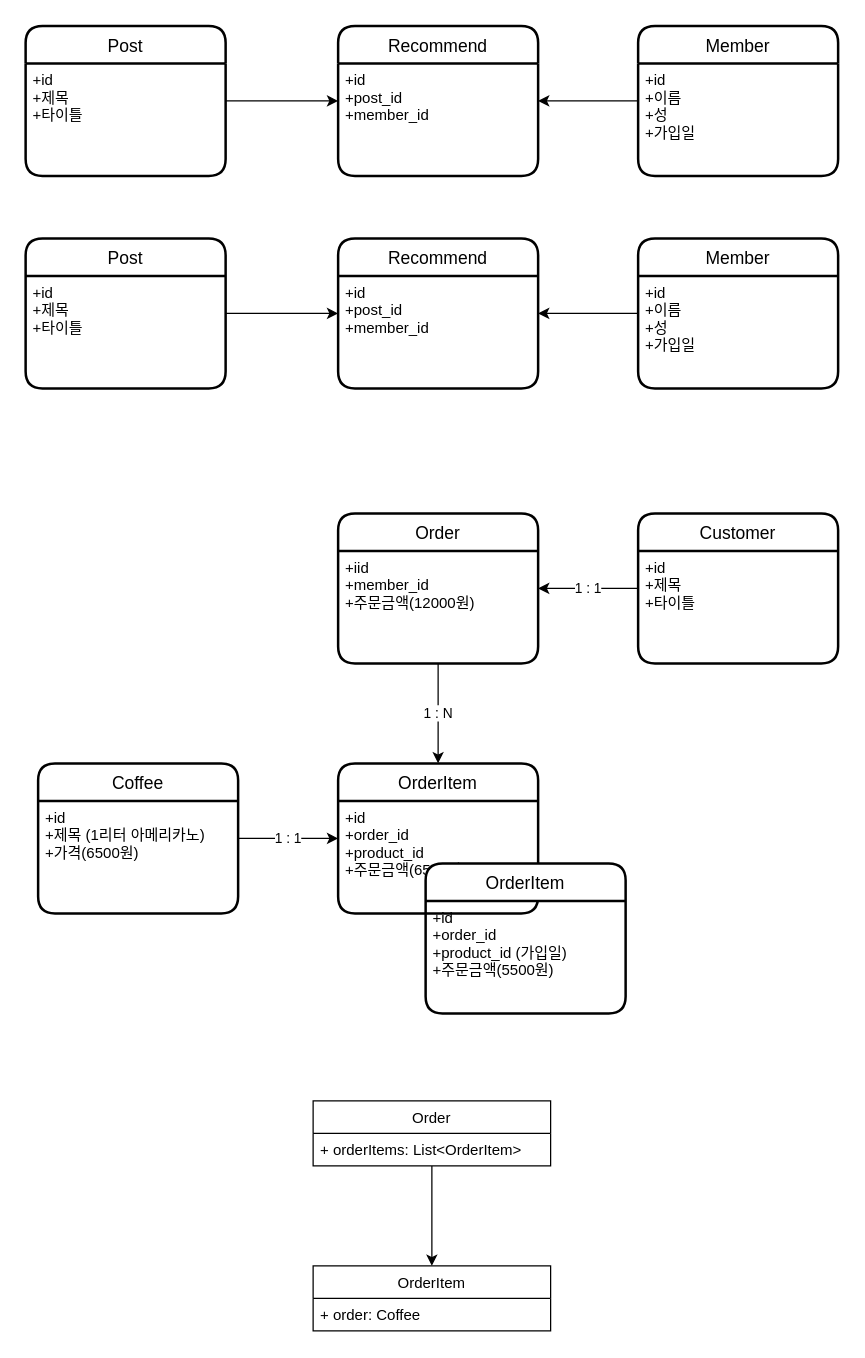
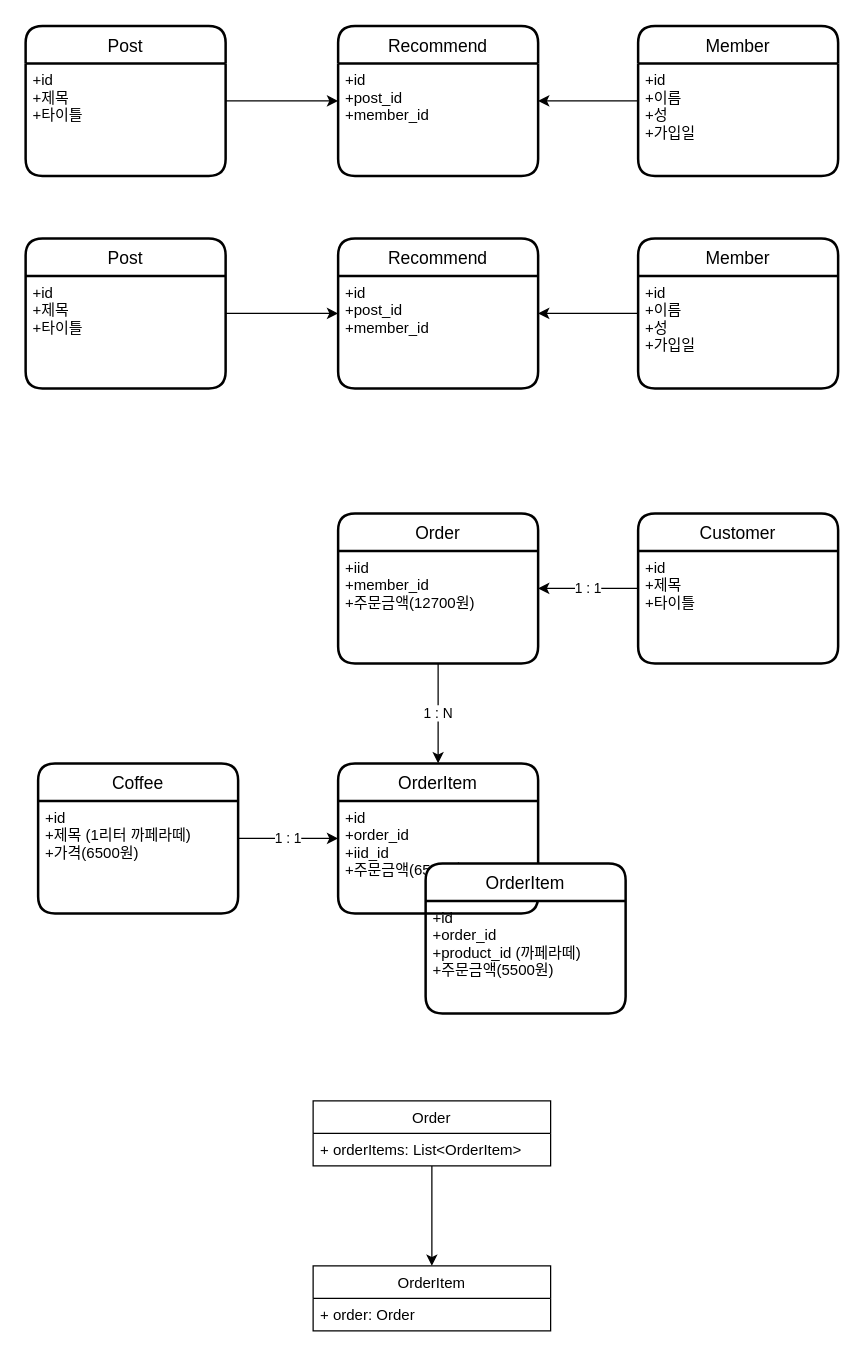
node "+iid +member_id +주문금액(12000원)": label "+iid +member_id +주문금액(12000원)" -> "+iid +member_id +주문금액(12700원)"
node "+id +제목 (1리터 아메리카노) +가격(6500원)": label "+id +제목 (1리터 아메리카노) +가격(6500원)" -> "+id +제목 (1리터 까페라떼) +가격(6500원)"
node "+id +order_id +product_id +주문금액(6500원)": label "+id +order_id +product_id +주문금액(6500원)" -> "+id +order_id +iid_id +주문금액(6500원)"
node "+id +order_id +product_id (가입일) +주문금액(5500원)": label "+id +order_id +product_id (가입일) +주문금액(5500원)" -> "+id +order_id +product_id (까페라떼) +주문금액(5500원)"
node "+ order: Coffee": label "+ order: Coffee" -> "+ order: Order"
